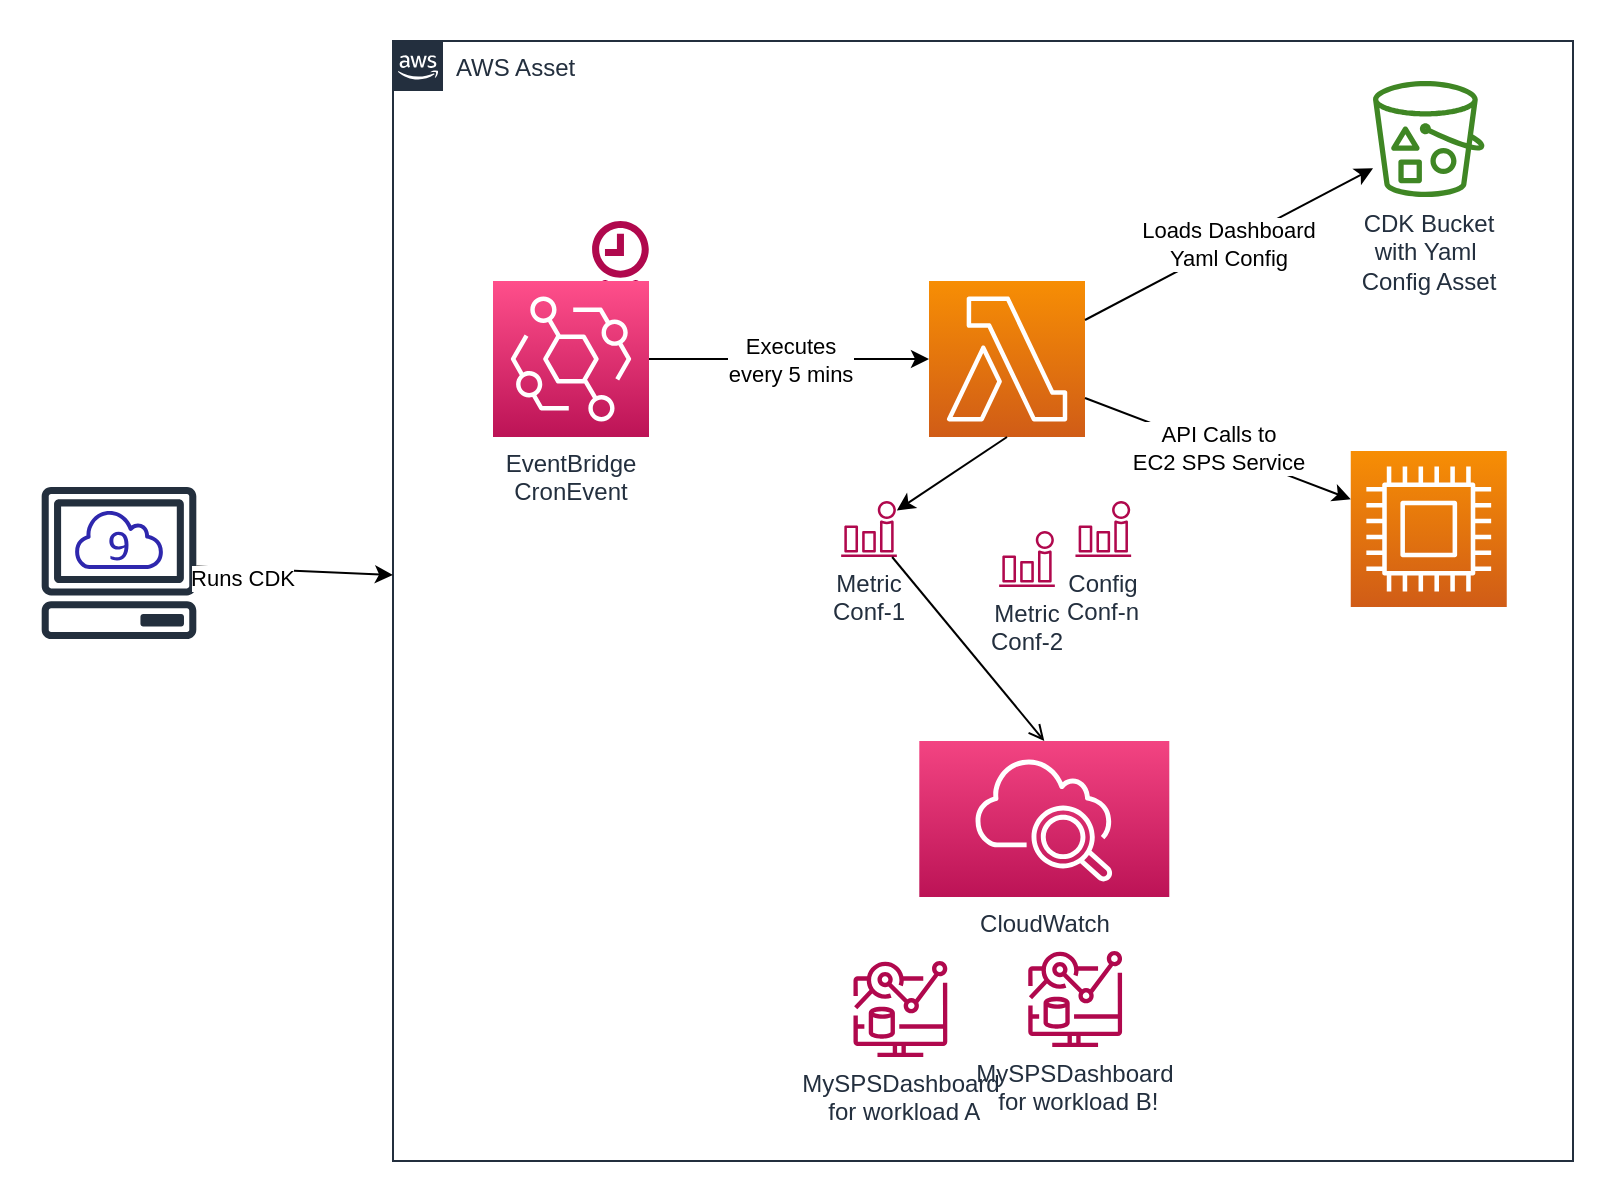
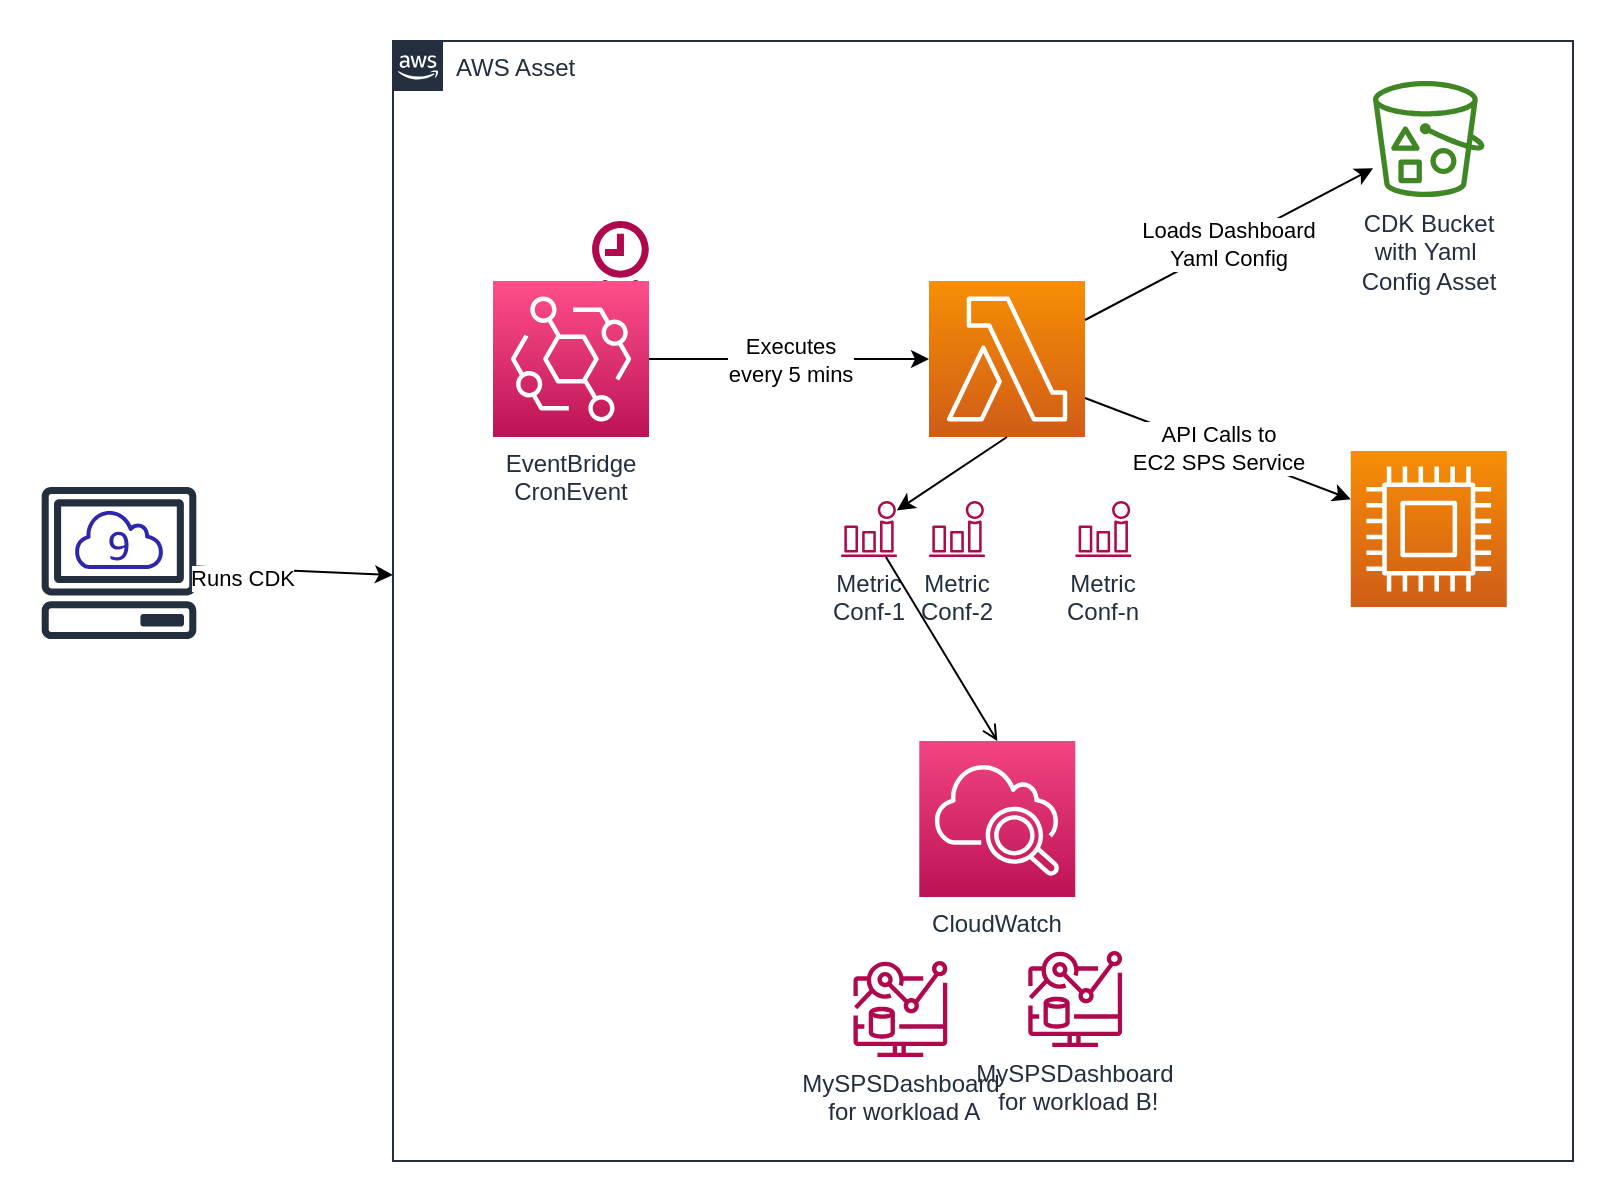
node "Metric Conf-2": moved (1027, 559) -> (957, 529)
node "Config Conf-n": label "Config Conf-n" -> "Metric Conf-n"
node "CloudWatch": size 250x156 -> 156x156
